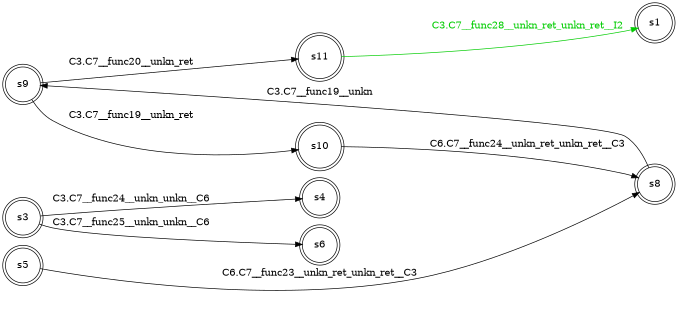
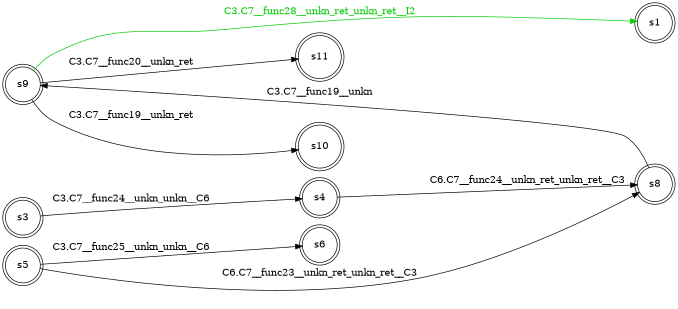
edge "s11" -> "s1": now "s9" -> "s1"
edge "s10" -> "s8": now "s4" -> "s8"
edge "s3" -> "s6": now "s5" -> "s6"
